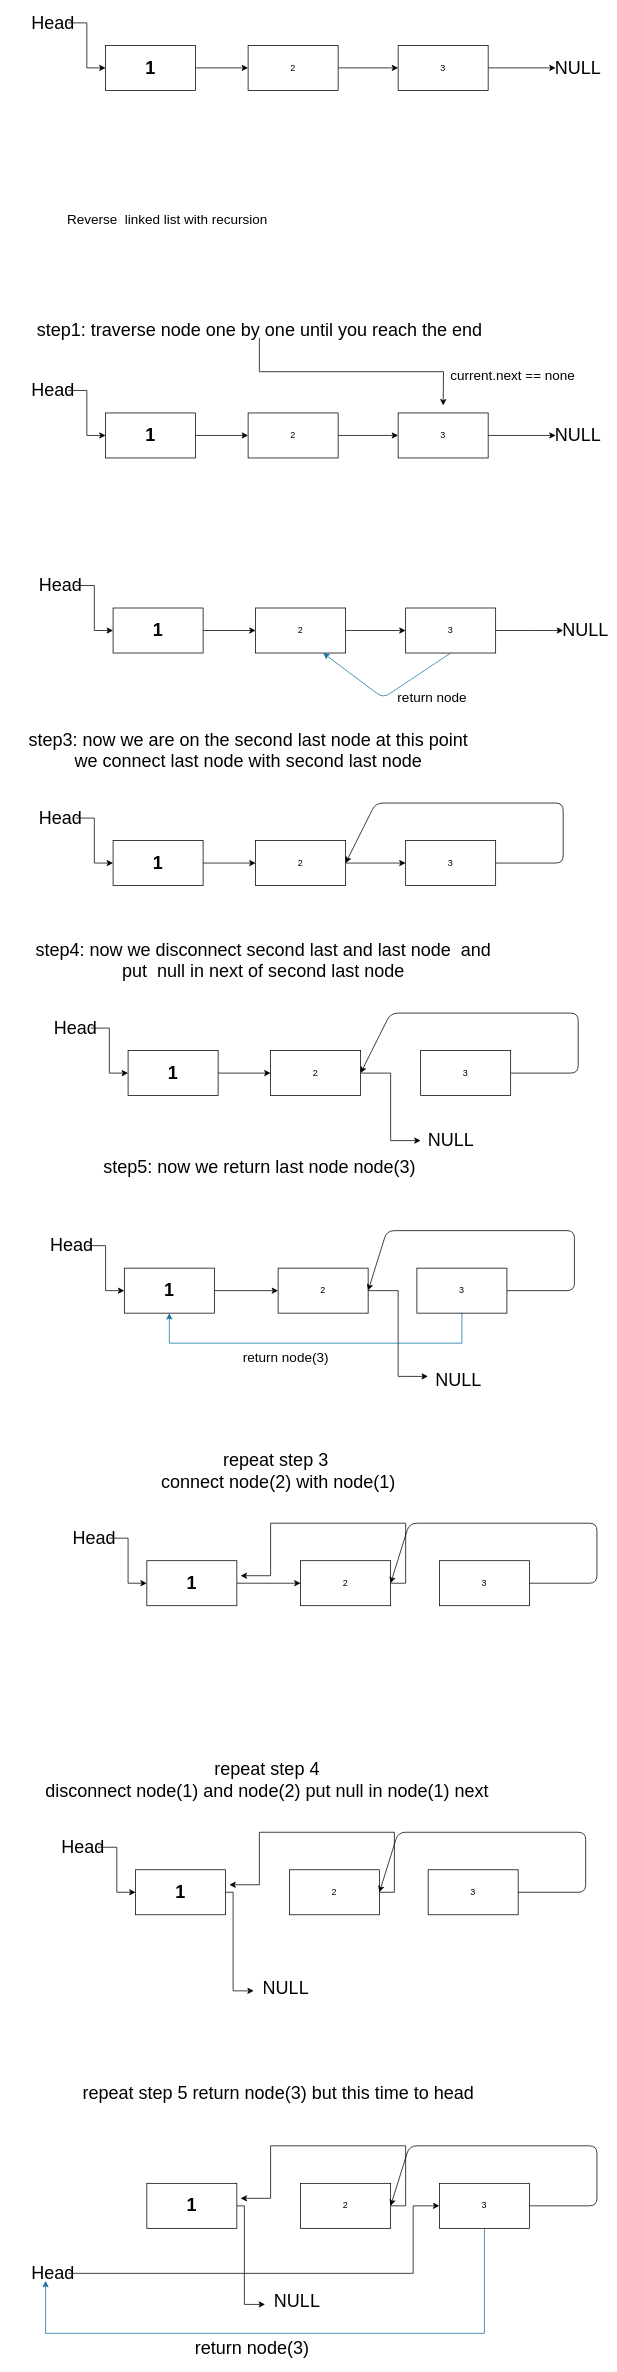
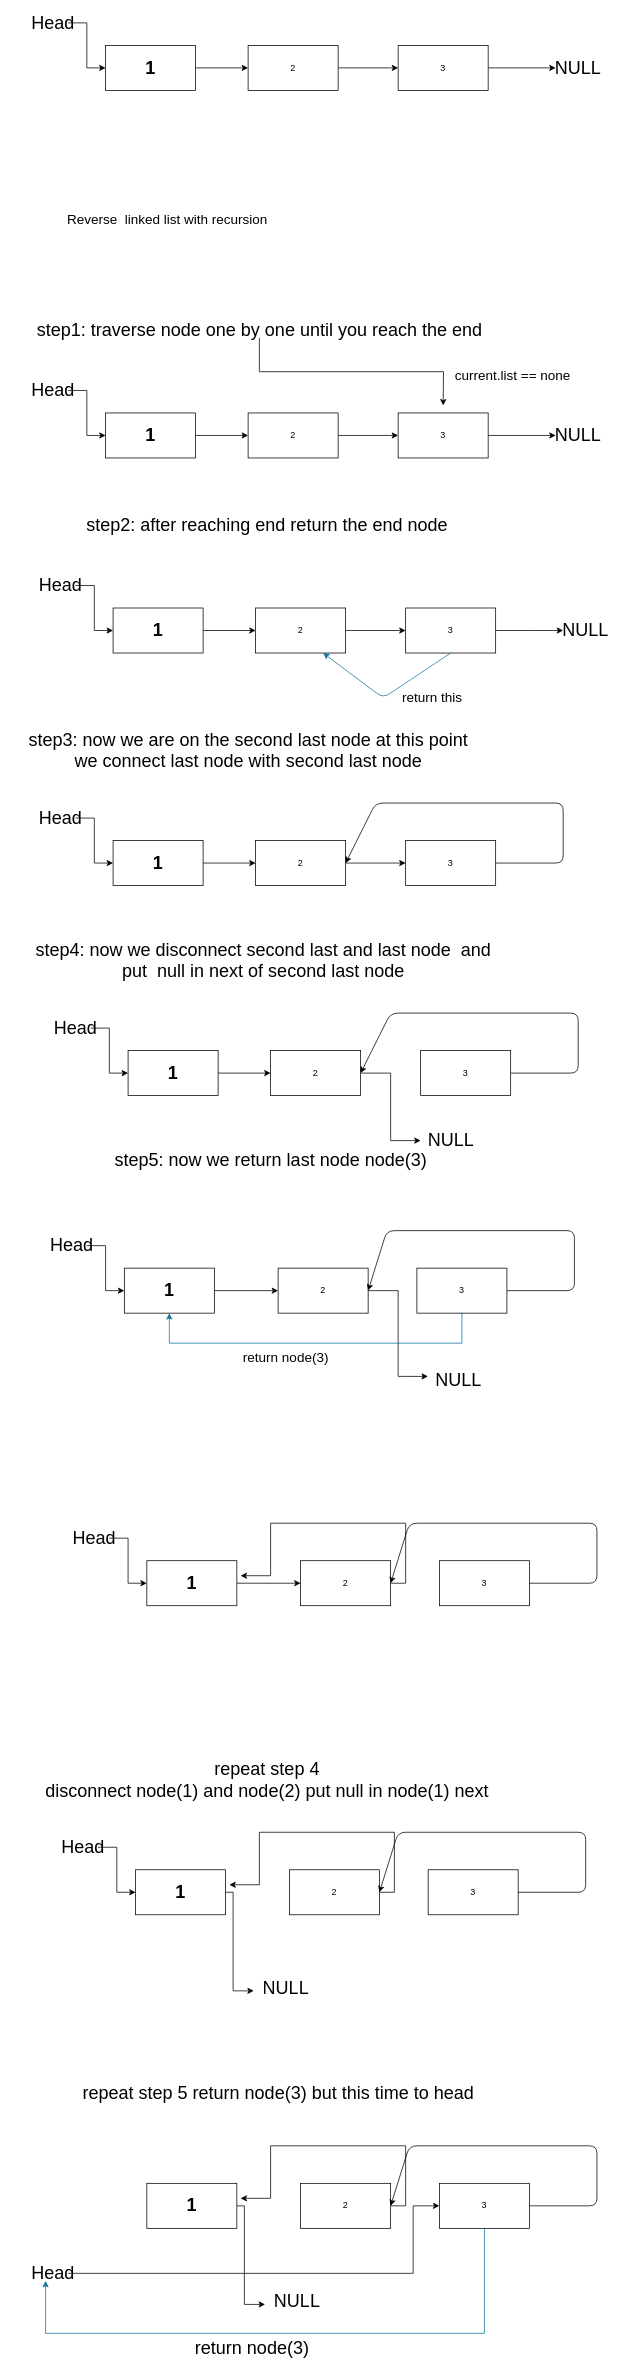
node "current.next == none": label "current.next == none" -> "current.list == none"
node "step2: after reaching end return the end node": added
node "return node": label "return node" -> "return this"
node "step5: now we return last node node(3)": moved (259, 1178) -> (270, 1170)
node "repeat step 3 connect node(2) with node(1)": removed
